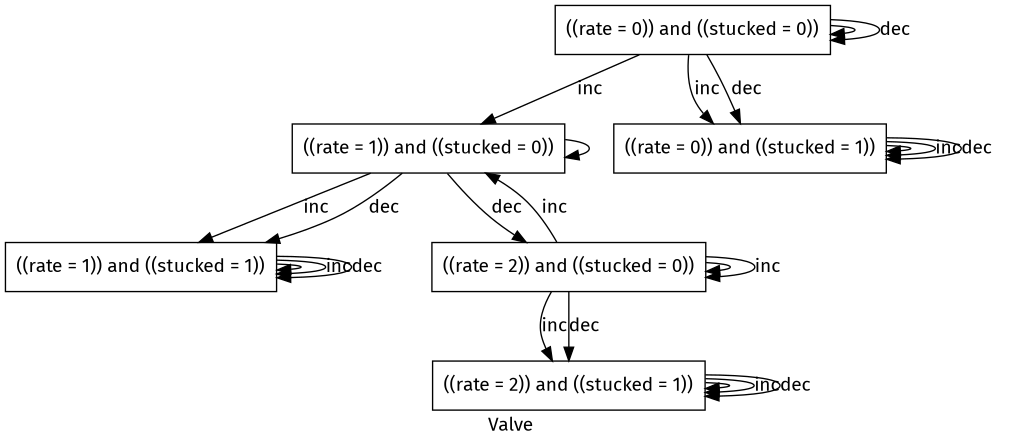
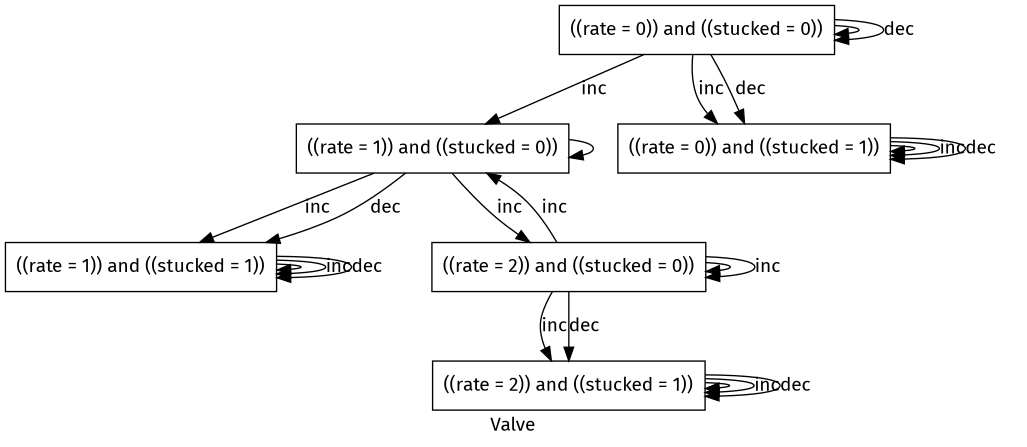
edge "((rate = 1)) and ((stucked = 0))" -> "((rate = 2)) and ((stucked = 0))": label "dec" -> "inc"
